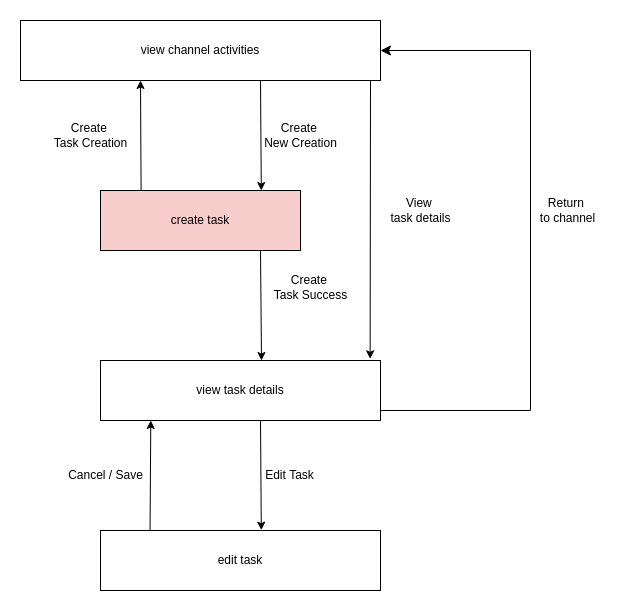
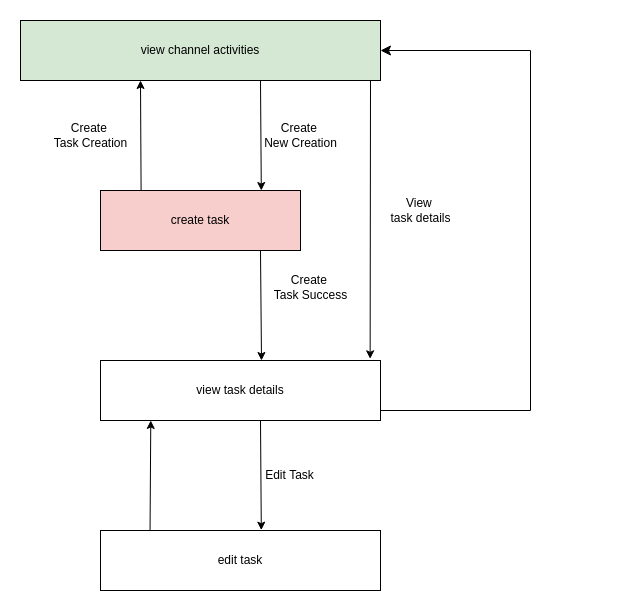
node "view channel activities": fillcolor #ffffff -> #d5e8d4
node "Return to channel": removed
node "Cancel / Save": removed
